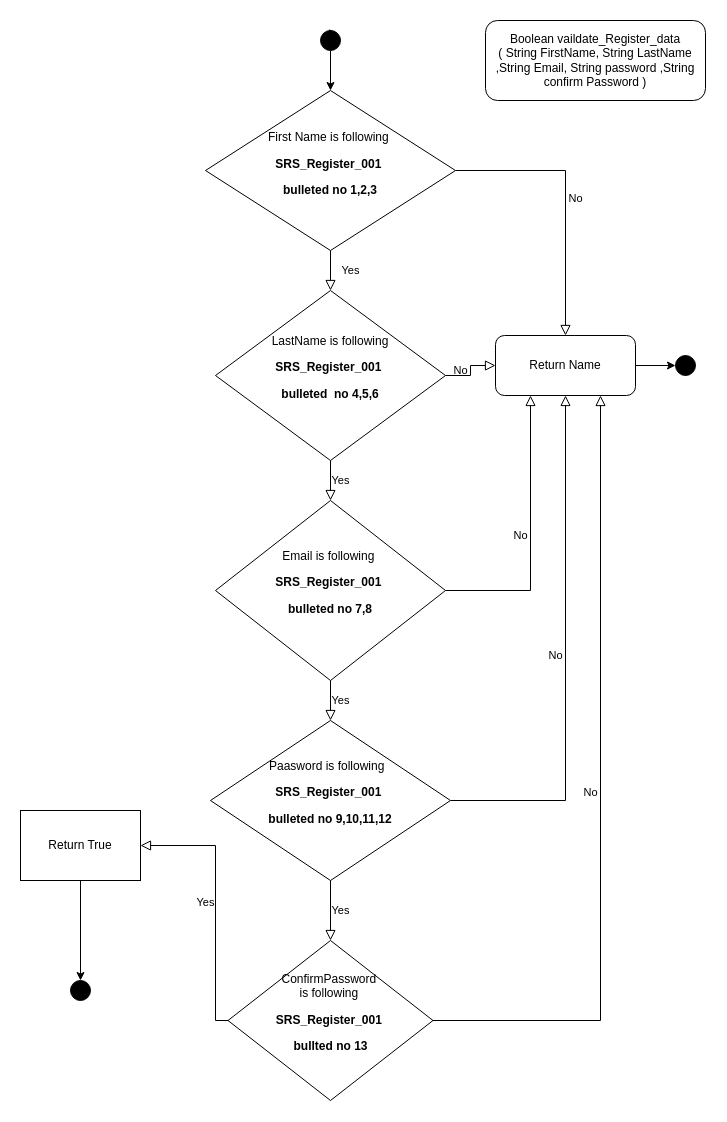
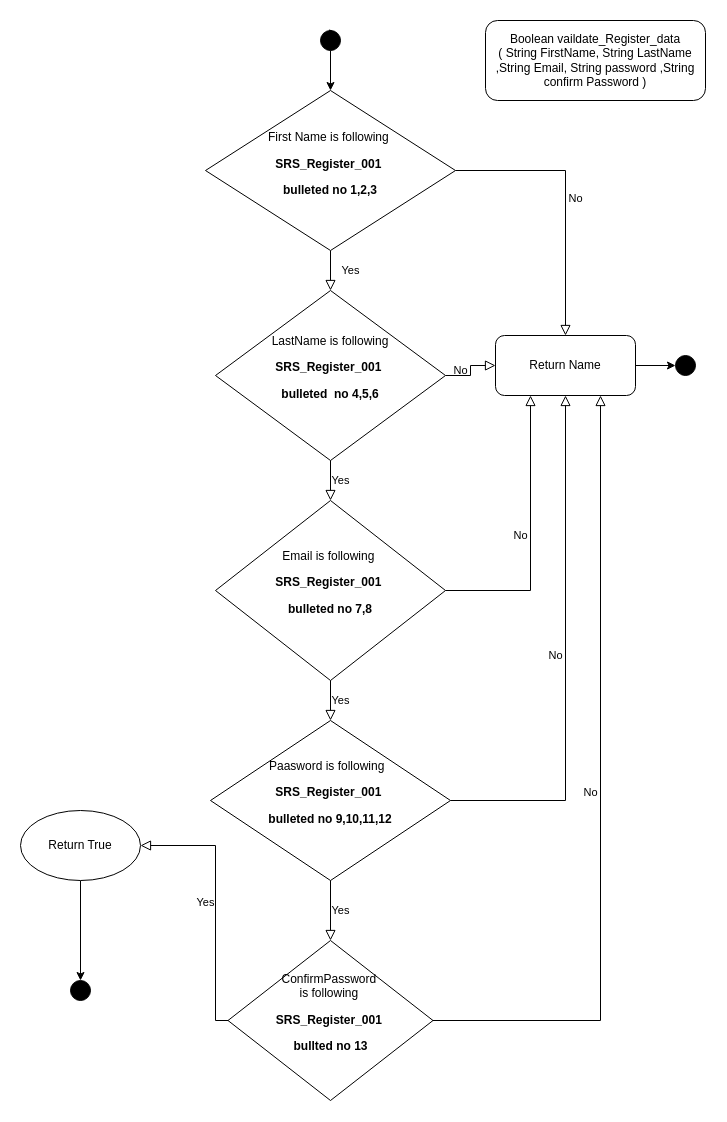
node "Return True": shape rectangle -> ellipse
